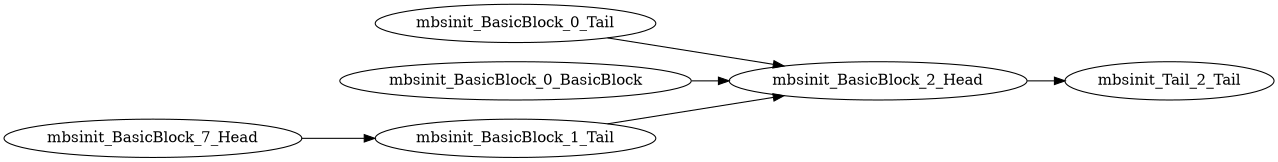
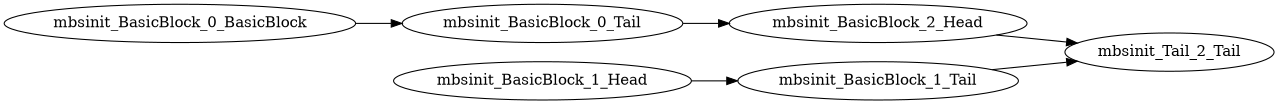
edge "mbsinit_BasicBlock_0_BasicBlock" -> "mbsinit_BasicBlock_2_Head": now "mbsinit_BasicBlock_0_BasicBlock" -> "mbsinit_BasicBlock_0_Tail"
edge "mbsinit_BasicBlock_1_Tail" -> "mbsinit_BasicBlock_2_Head": now "mbsinit_BasicBlock_1_Tail" -> "mbsinit_Tail_2_Tail"
node "mbsinit_BasicBlock_7_Head": label "mbsinit_BasicBlock_7_Head" -> "mbsinit_BasicBlock_1_Head"
